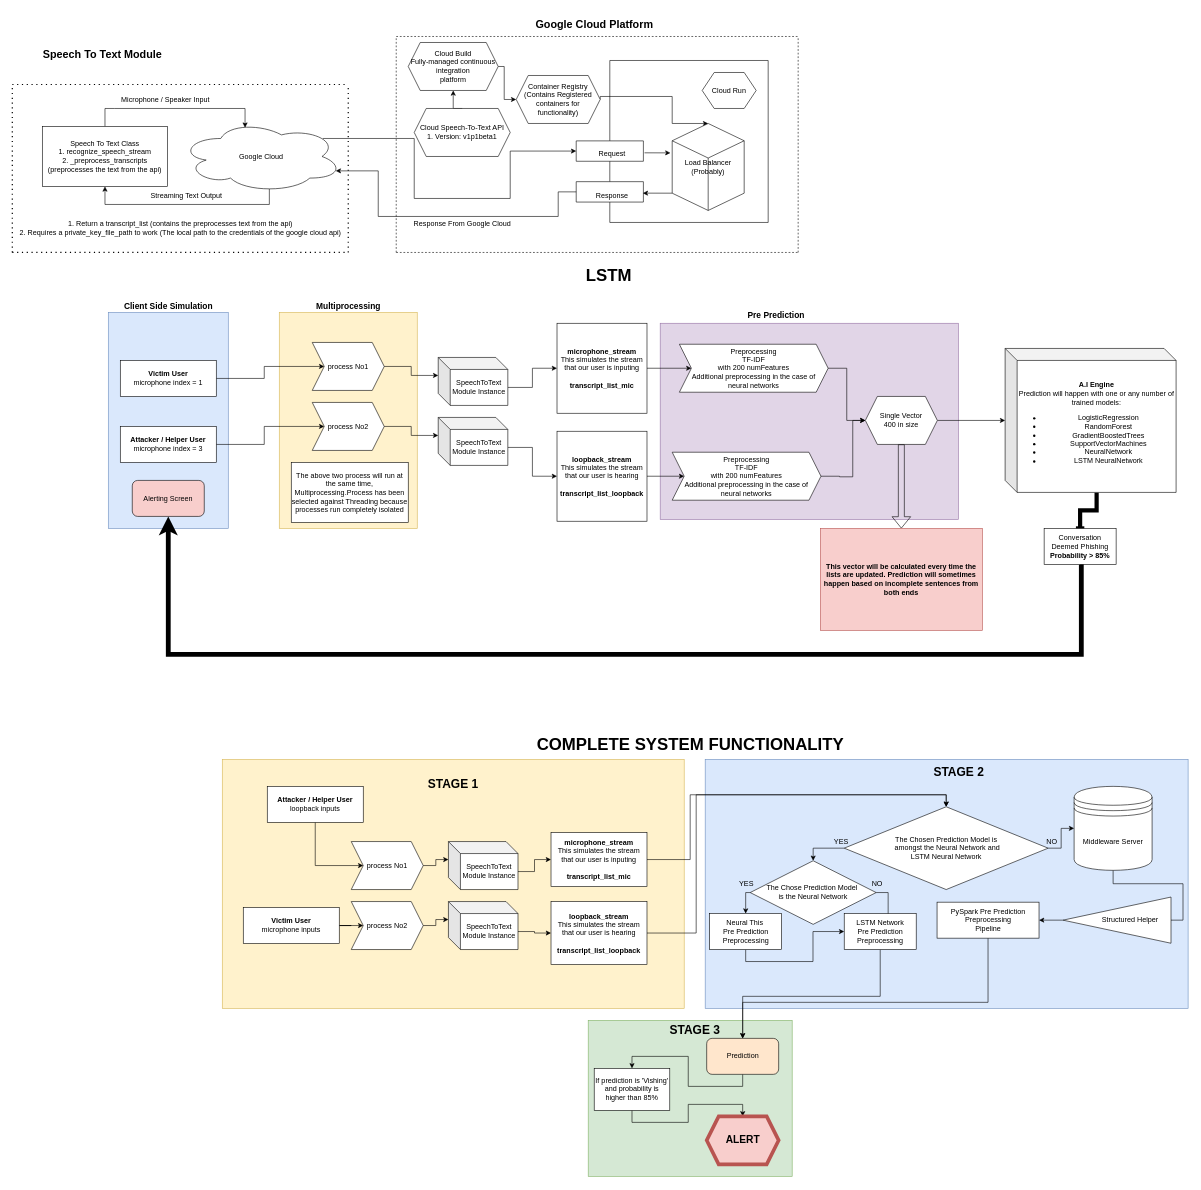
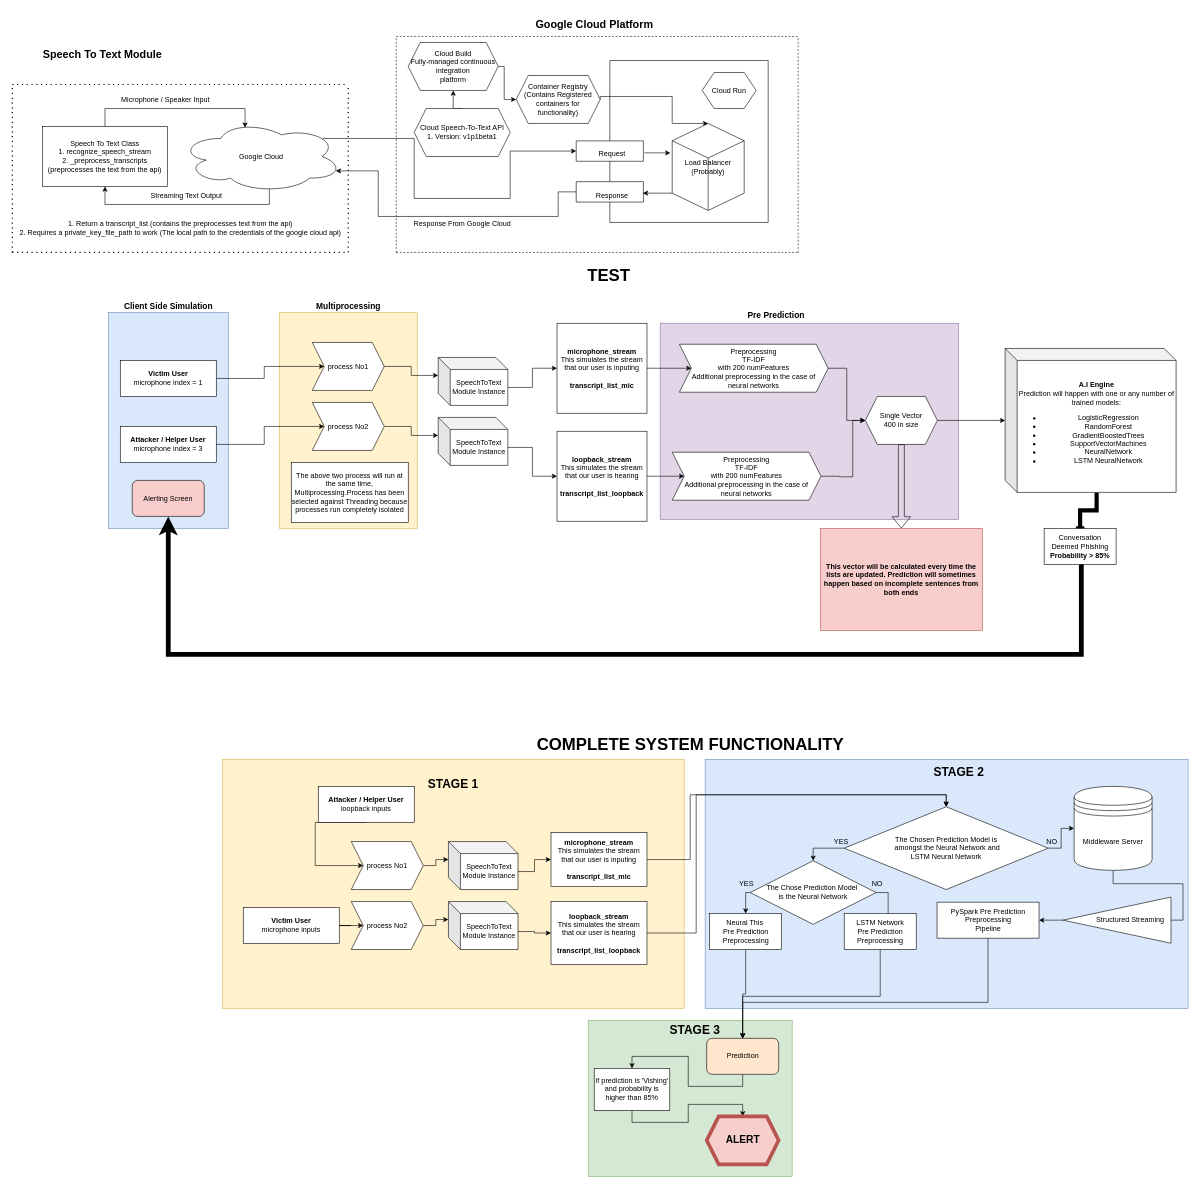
node "LSTM": label "LSTM" -> "TEST"
node "Attacker / Helper User loopback inputs": moved (315, 804) -> (366, 804)
node "Structured Helper": label "Structured Helper" -> "Structured Streaming"
edge "Neural This Pre Prediction Preprocessing" -> "LSTM Network Pre Prediction Preprocessing": now "Neural This Pre Prediction Preprocessing" -> "Prediction"
